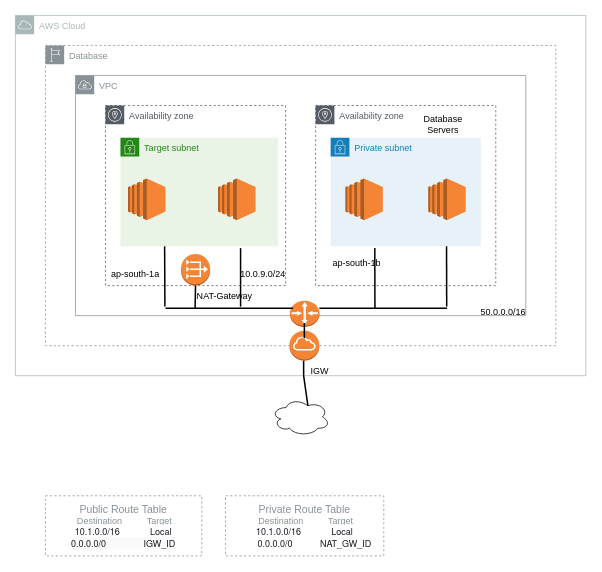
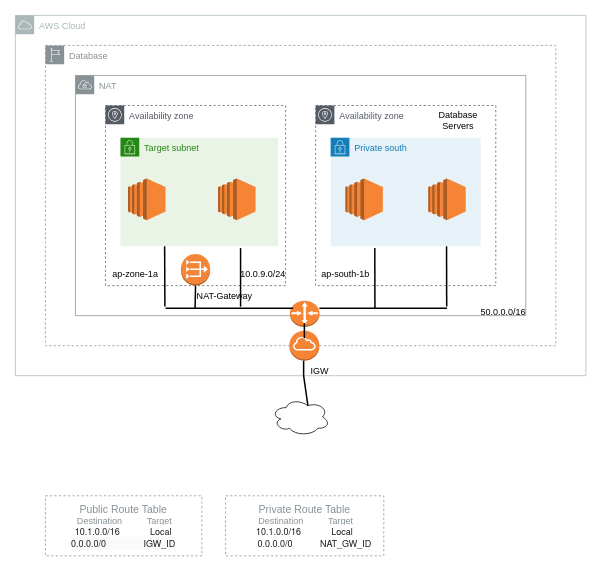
node "VPC": label "VPC" -> "NAT"
node "Database Servers": moved (443, 124) -> (458, 120)
node "Private subnet": label "Private subnet" -> "Private south"
node "ap-south-1b": moved (357, 263) -> (345, 274)
node "ap-south-1a": label "ap-south-1a" -> "ap-zone-1a"
